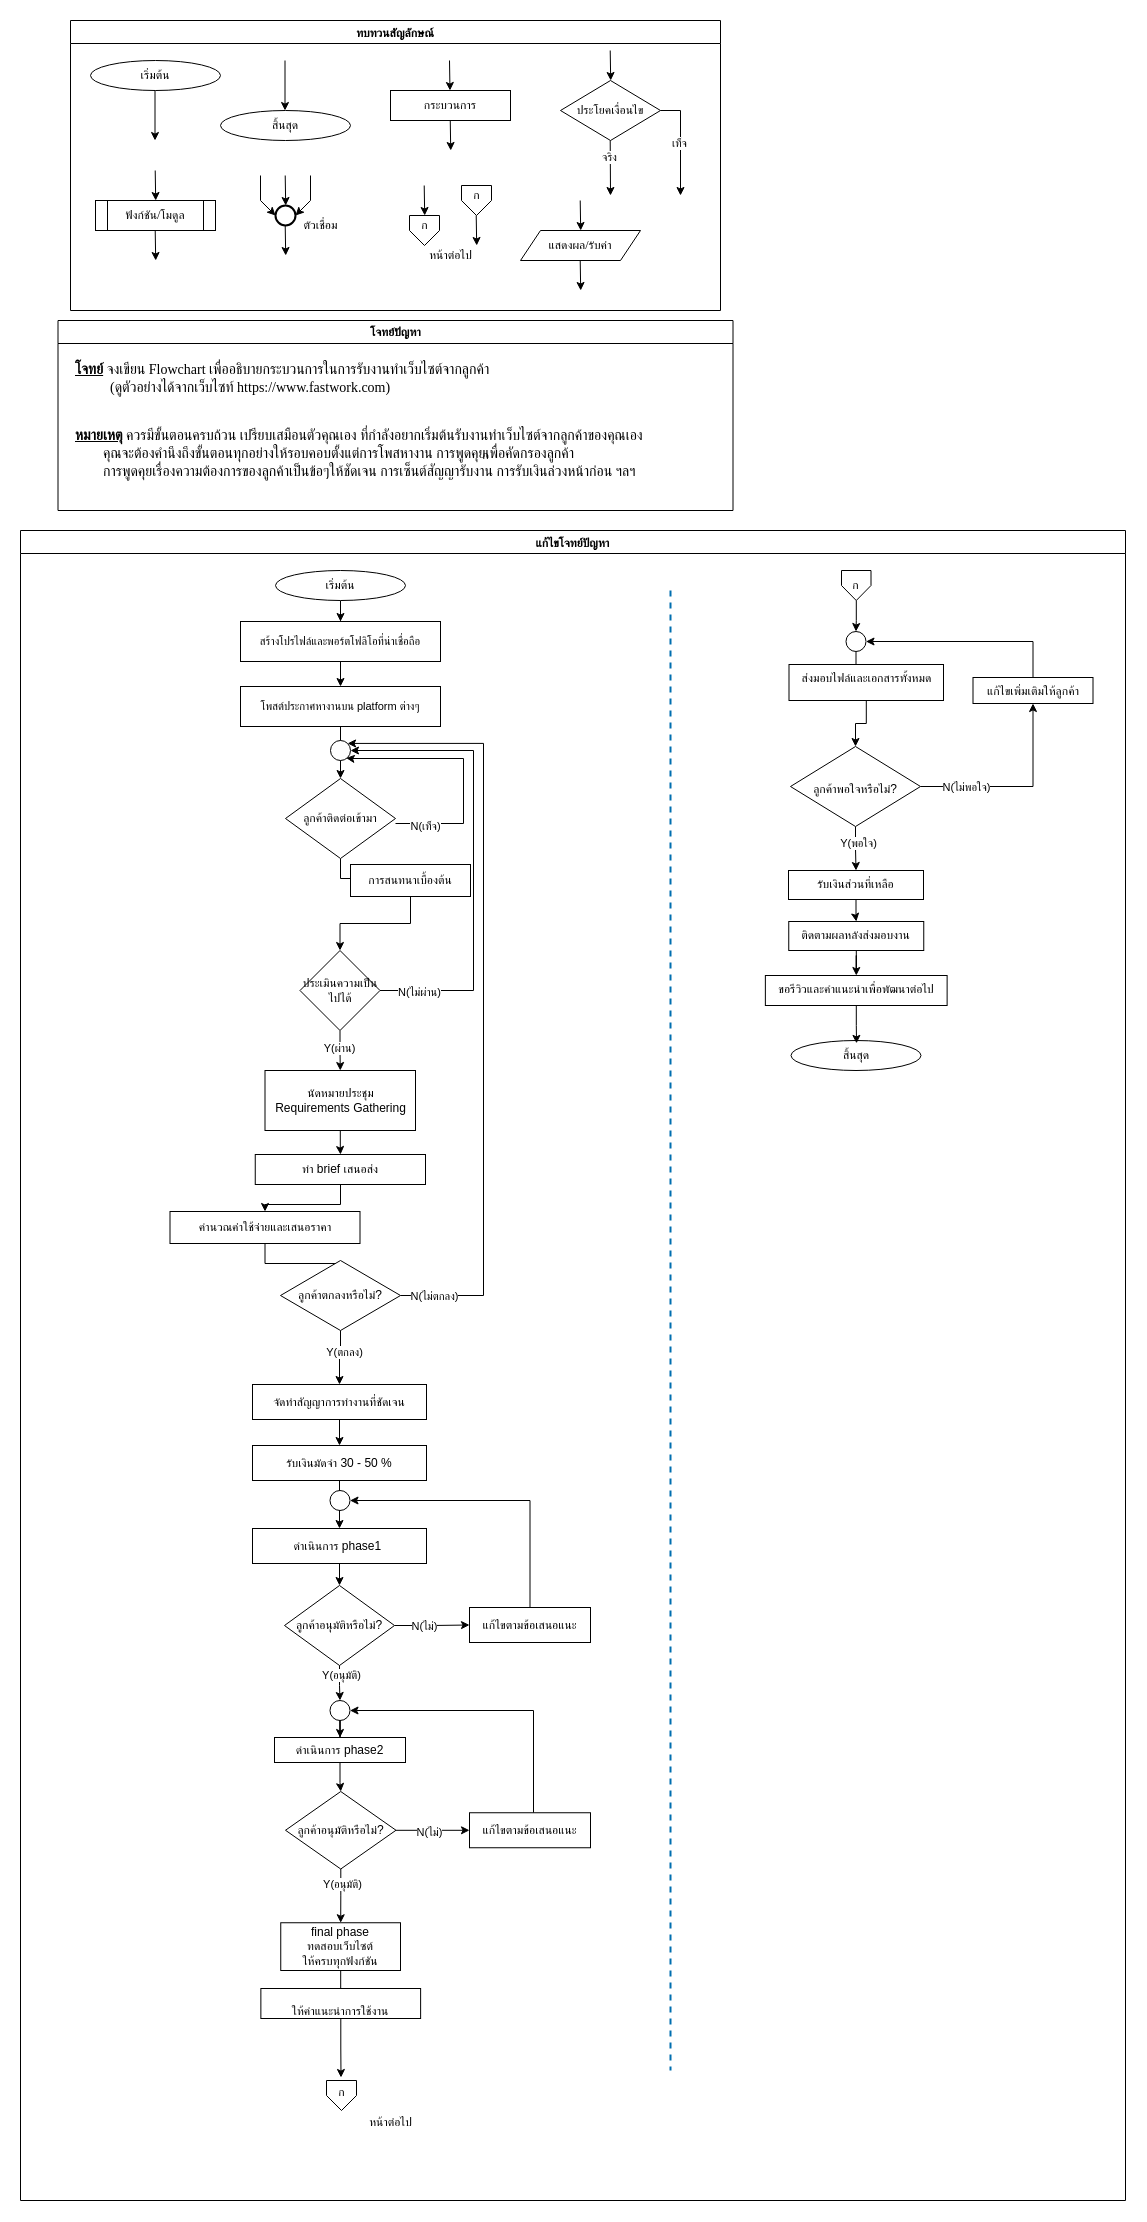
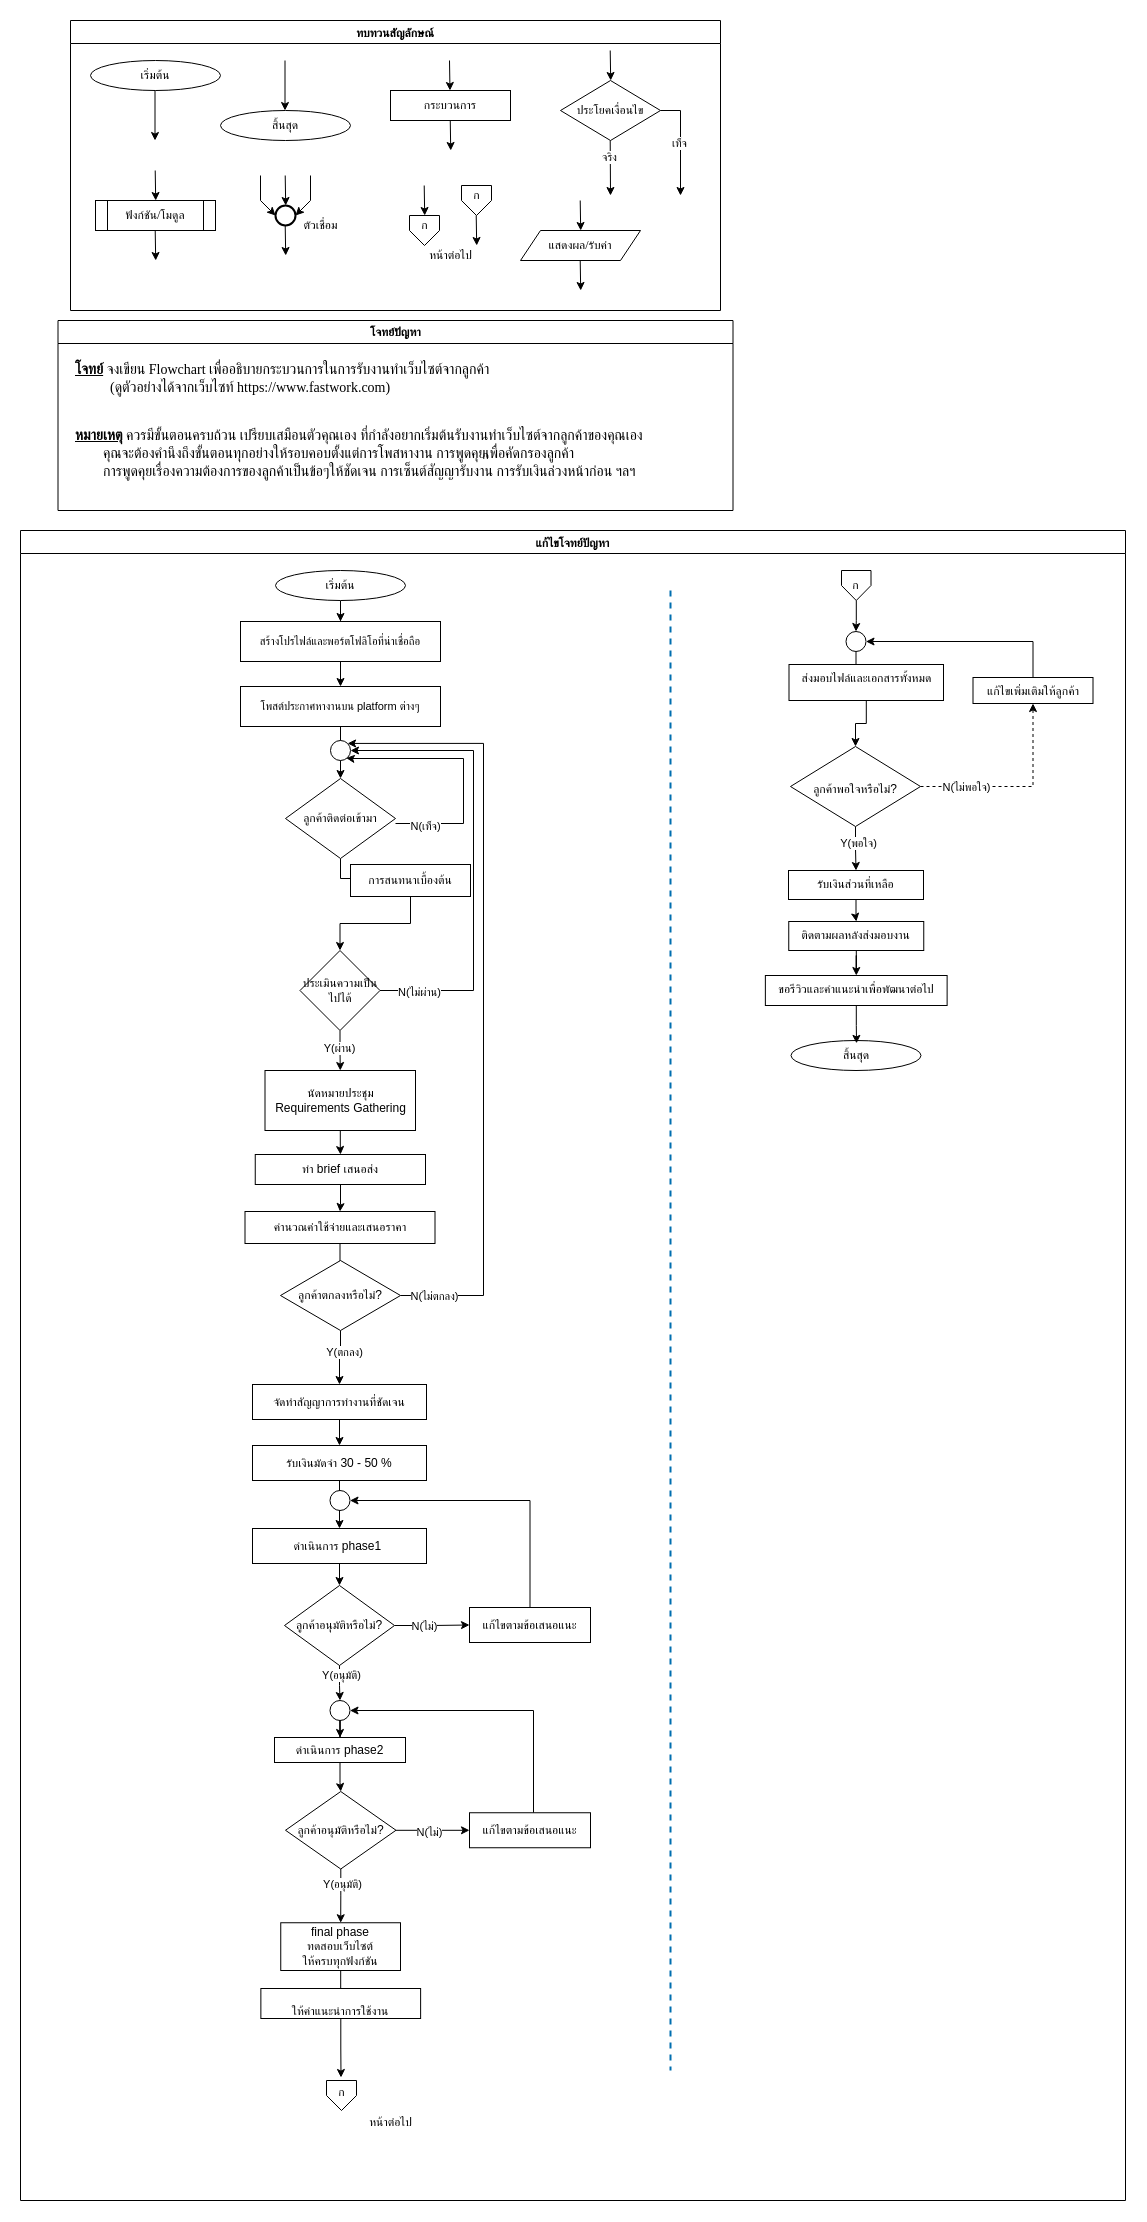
edge "ลูกค้าพอใจหรือไม่?" -> "แก้ไขเพิ่มเติมให้ลูกค้า": style solid -> dashed
node "คำนวณค่าใช้จ่ายและเสนอราคา": moved (265, 1228) -> (340, 1228)
